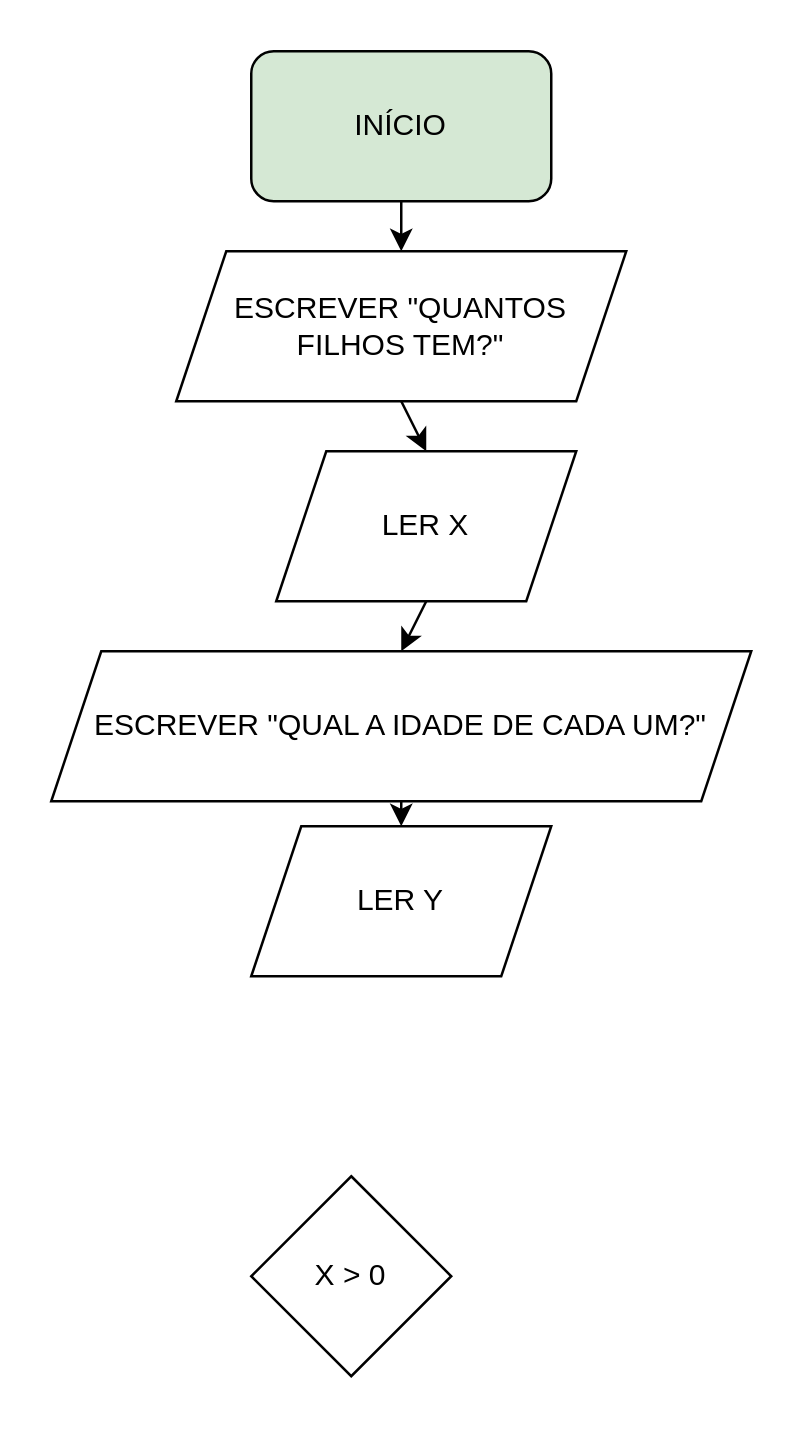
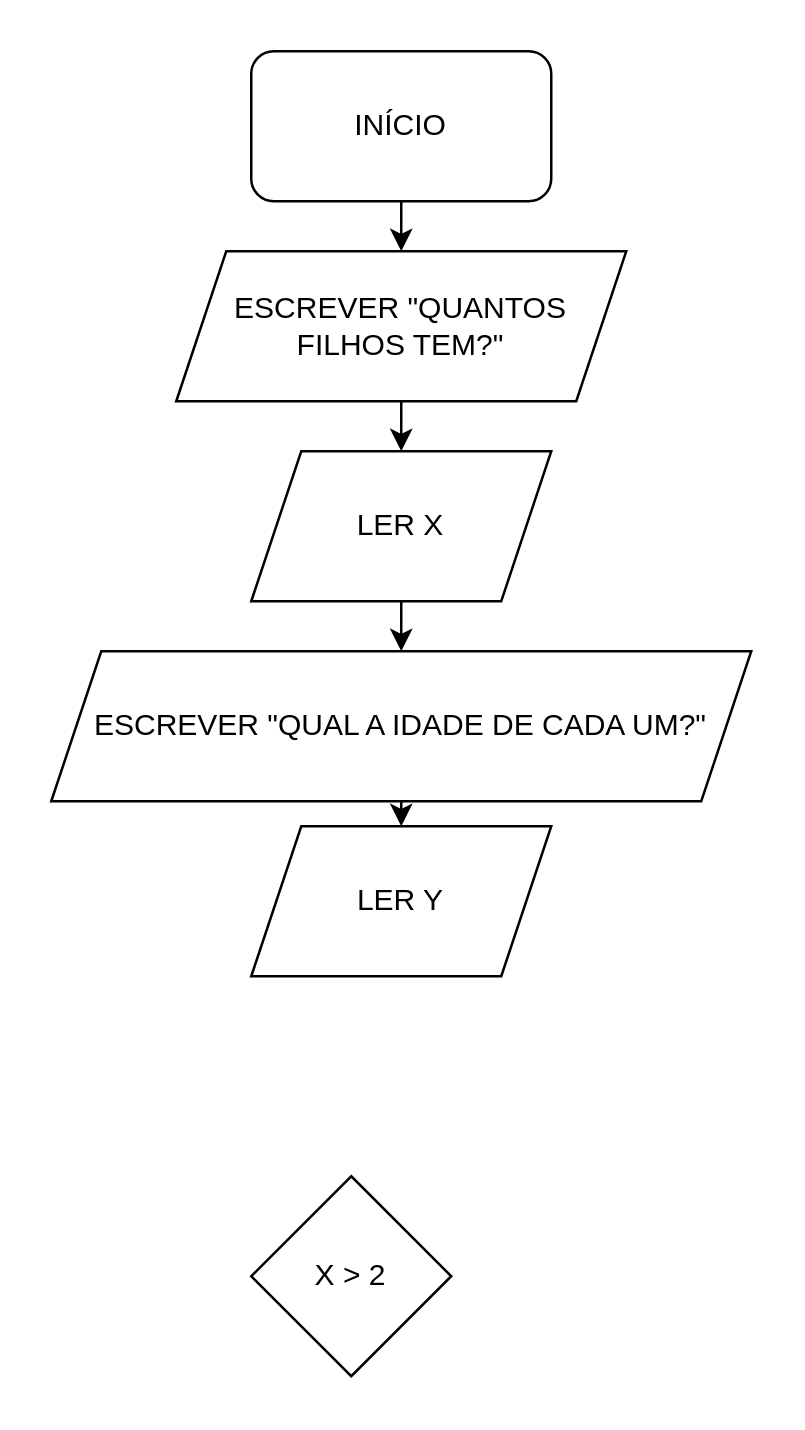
node "INÍCIO": fillcolor #d5e8d4 -> #ffffff
node "LER X": moved (426, 526) -> (401, 526)
node "X > 0": label "X > 0" -> "X > 2"
